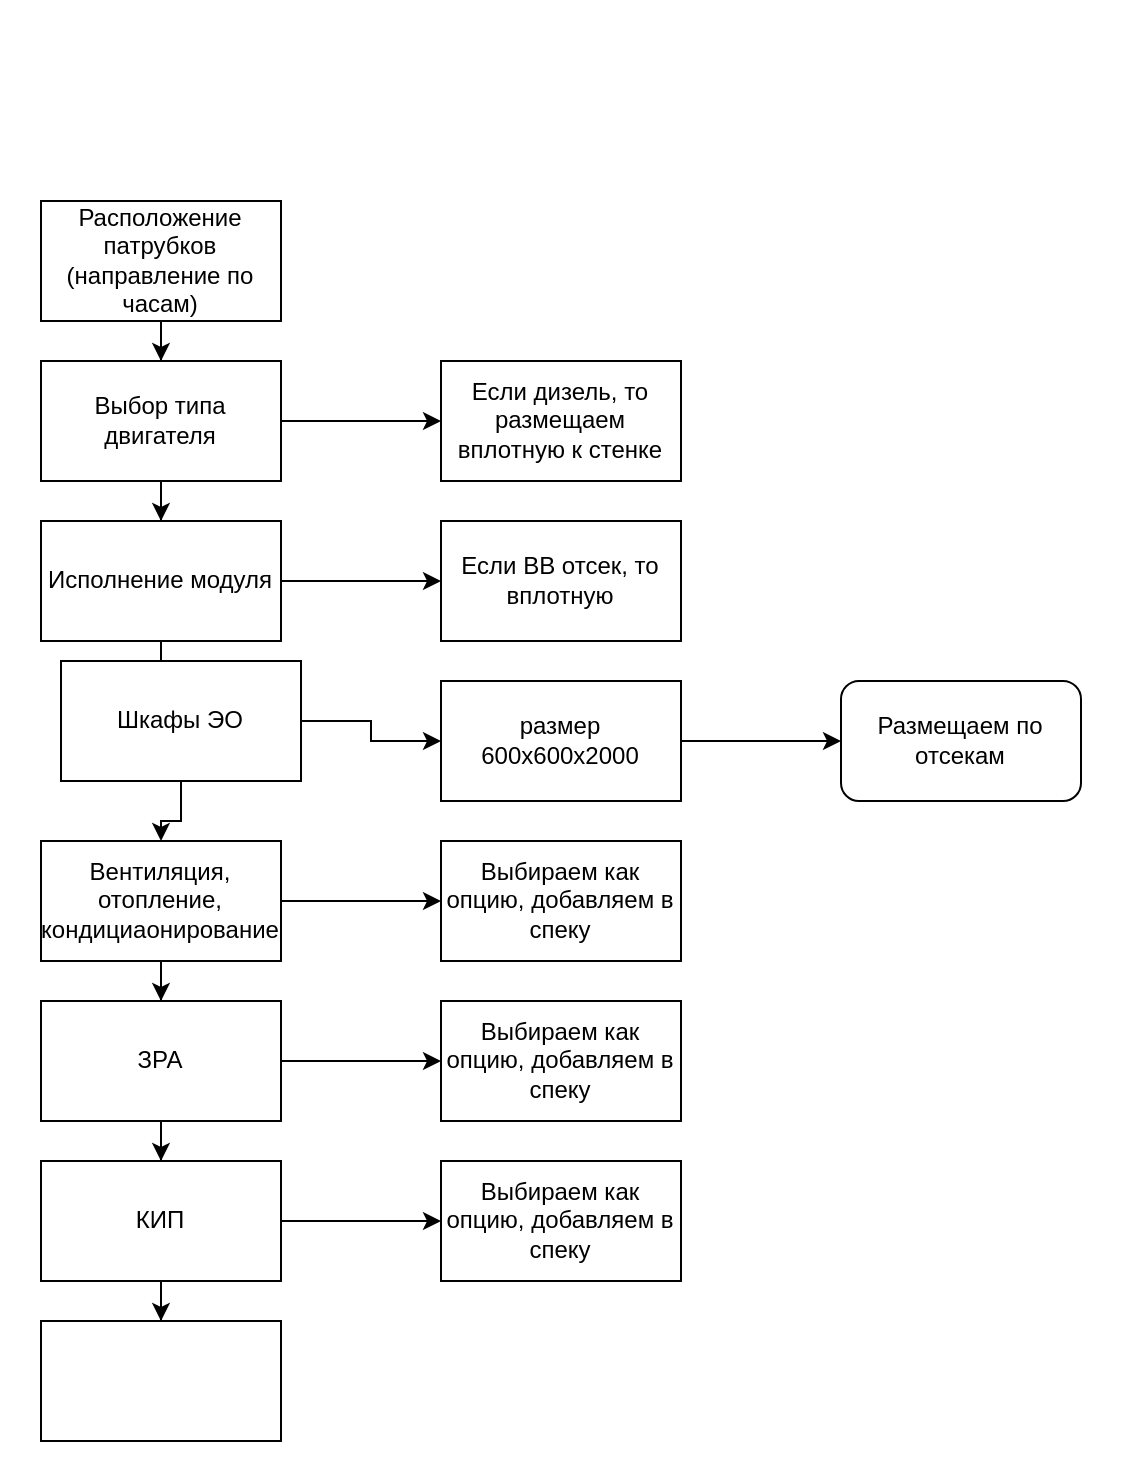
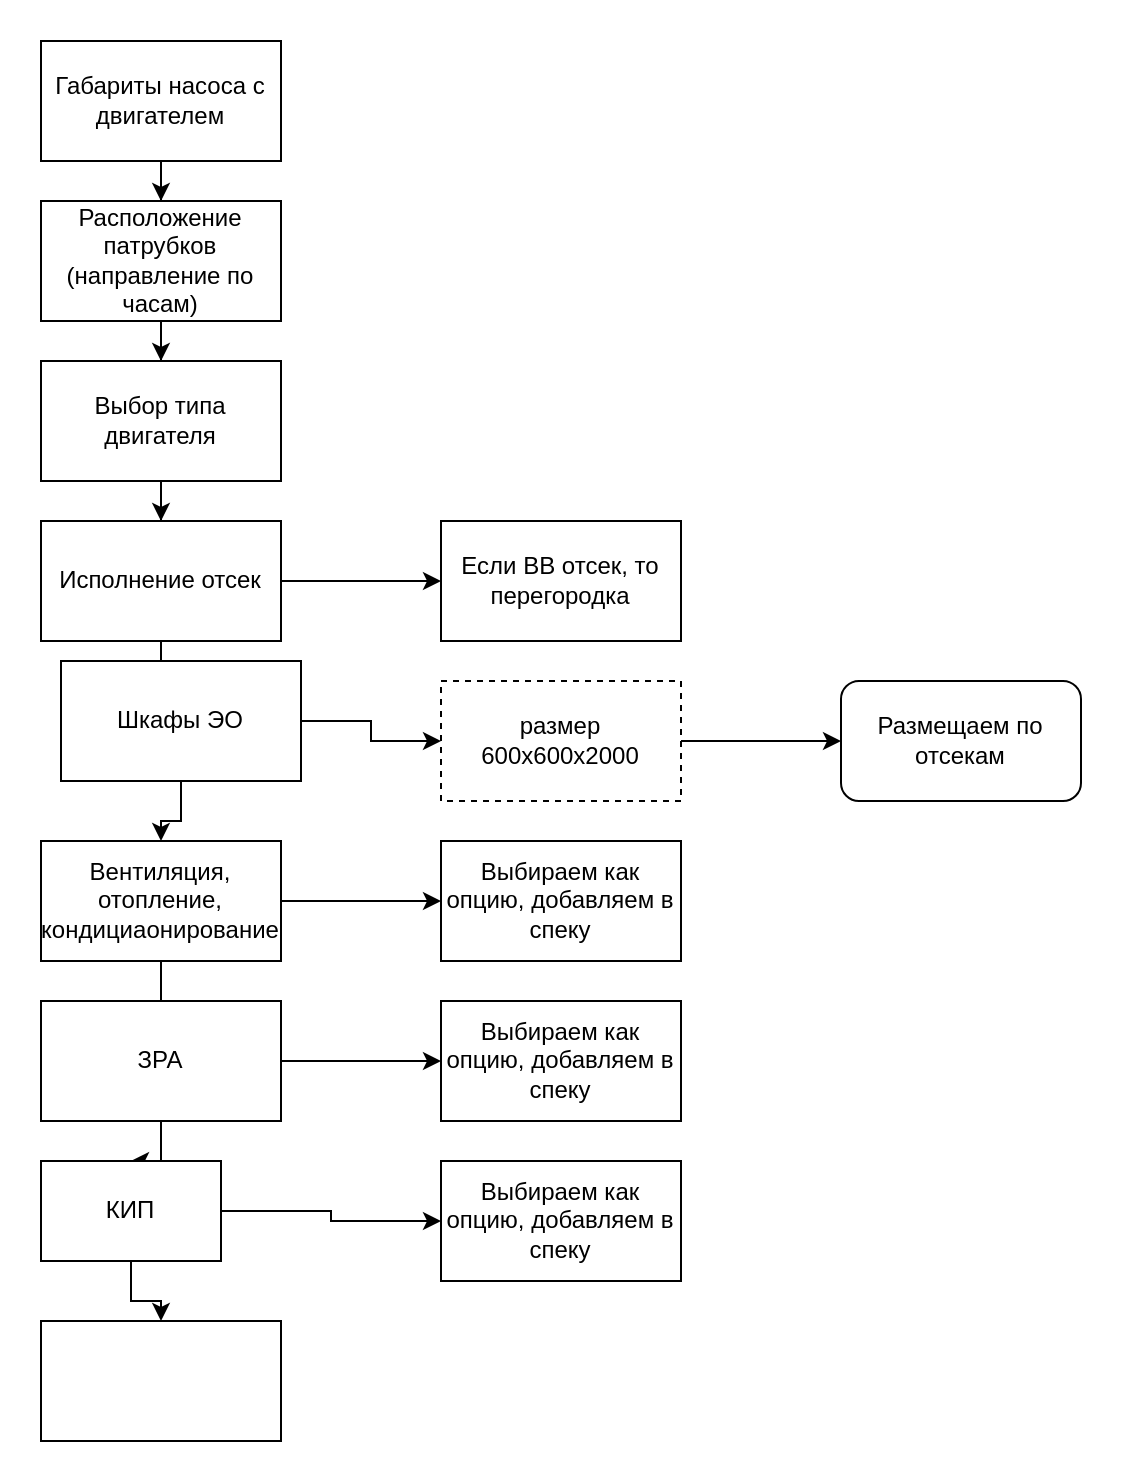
node "Габариты насоса с двигателем": added
edge "Габариты насоса с двигателем" -> "Расположение патрубков (направление по часам)": added
edge "Выбор типа двигателя" -> "Если дизель, то размещаем вплотную к стенке": removed
node "Если дизель, то размещаем вплотную к стенке": removed
node "Исполнение модуля": label "Исполнение модуля" -> "Исполнение отсек"
node "Если ВВ отсек, то вплотную": label "Если ВВ отсек, то вплотную" -> "Если ВВ отсек, то перегородка"
node "размер 600х600х2000": style solid -> dashed
edge "Вентиляция, отопление, кондициаонирование" -> "ЗРА": arrowhead classic -> none
node "КИП": size 240x120 -> 180x100
